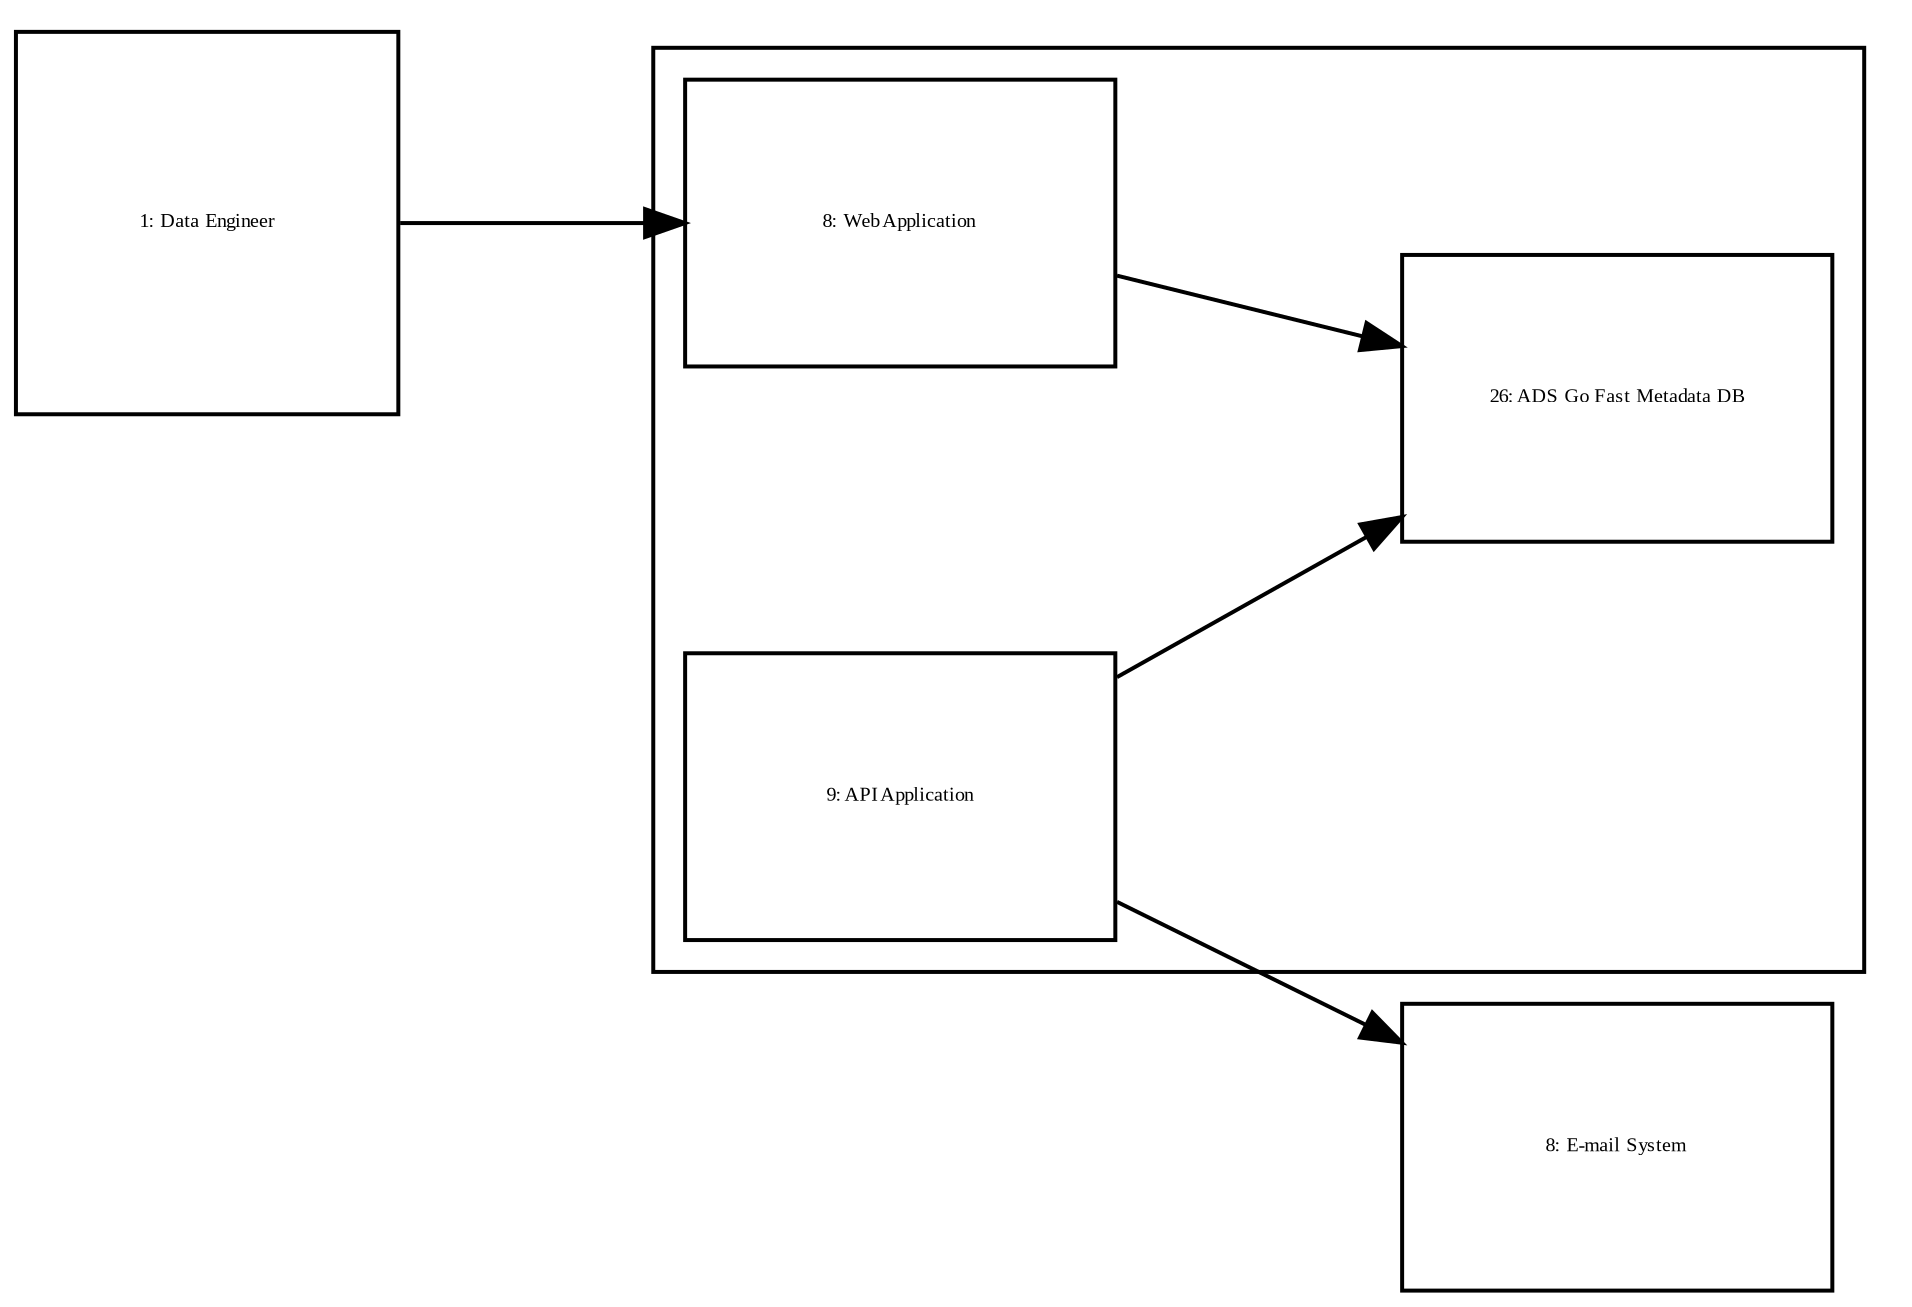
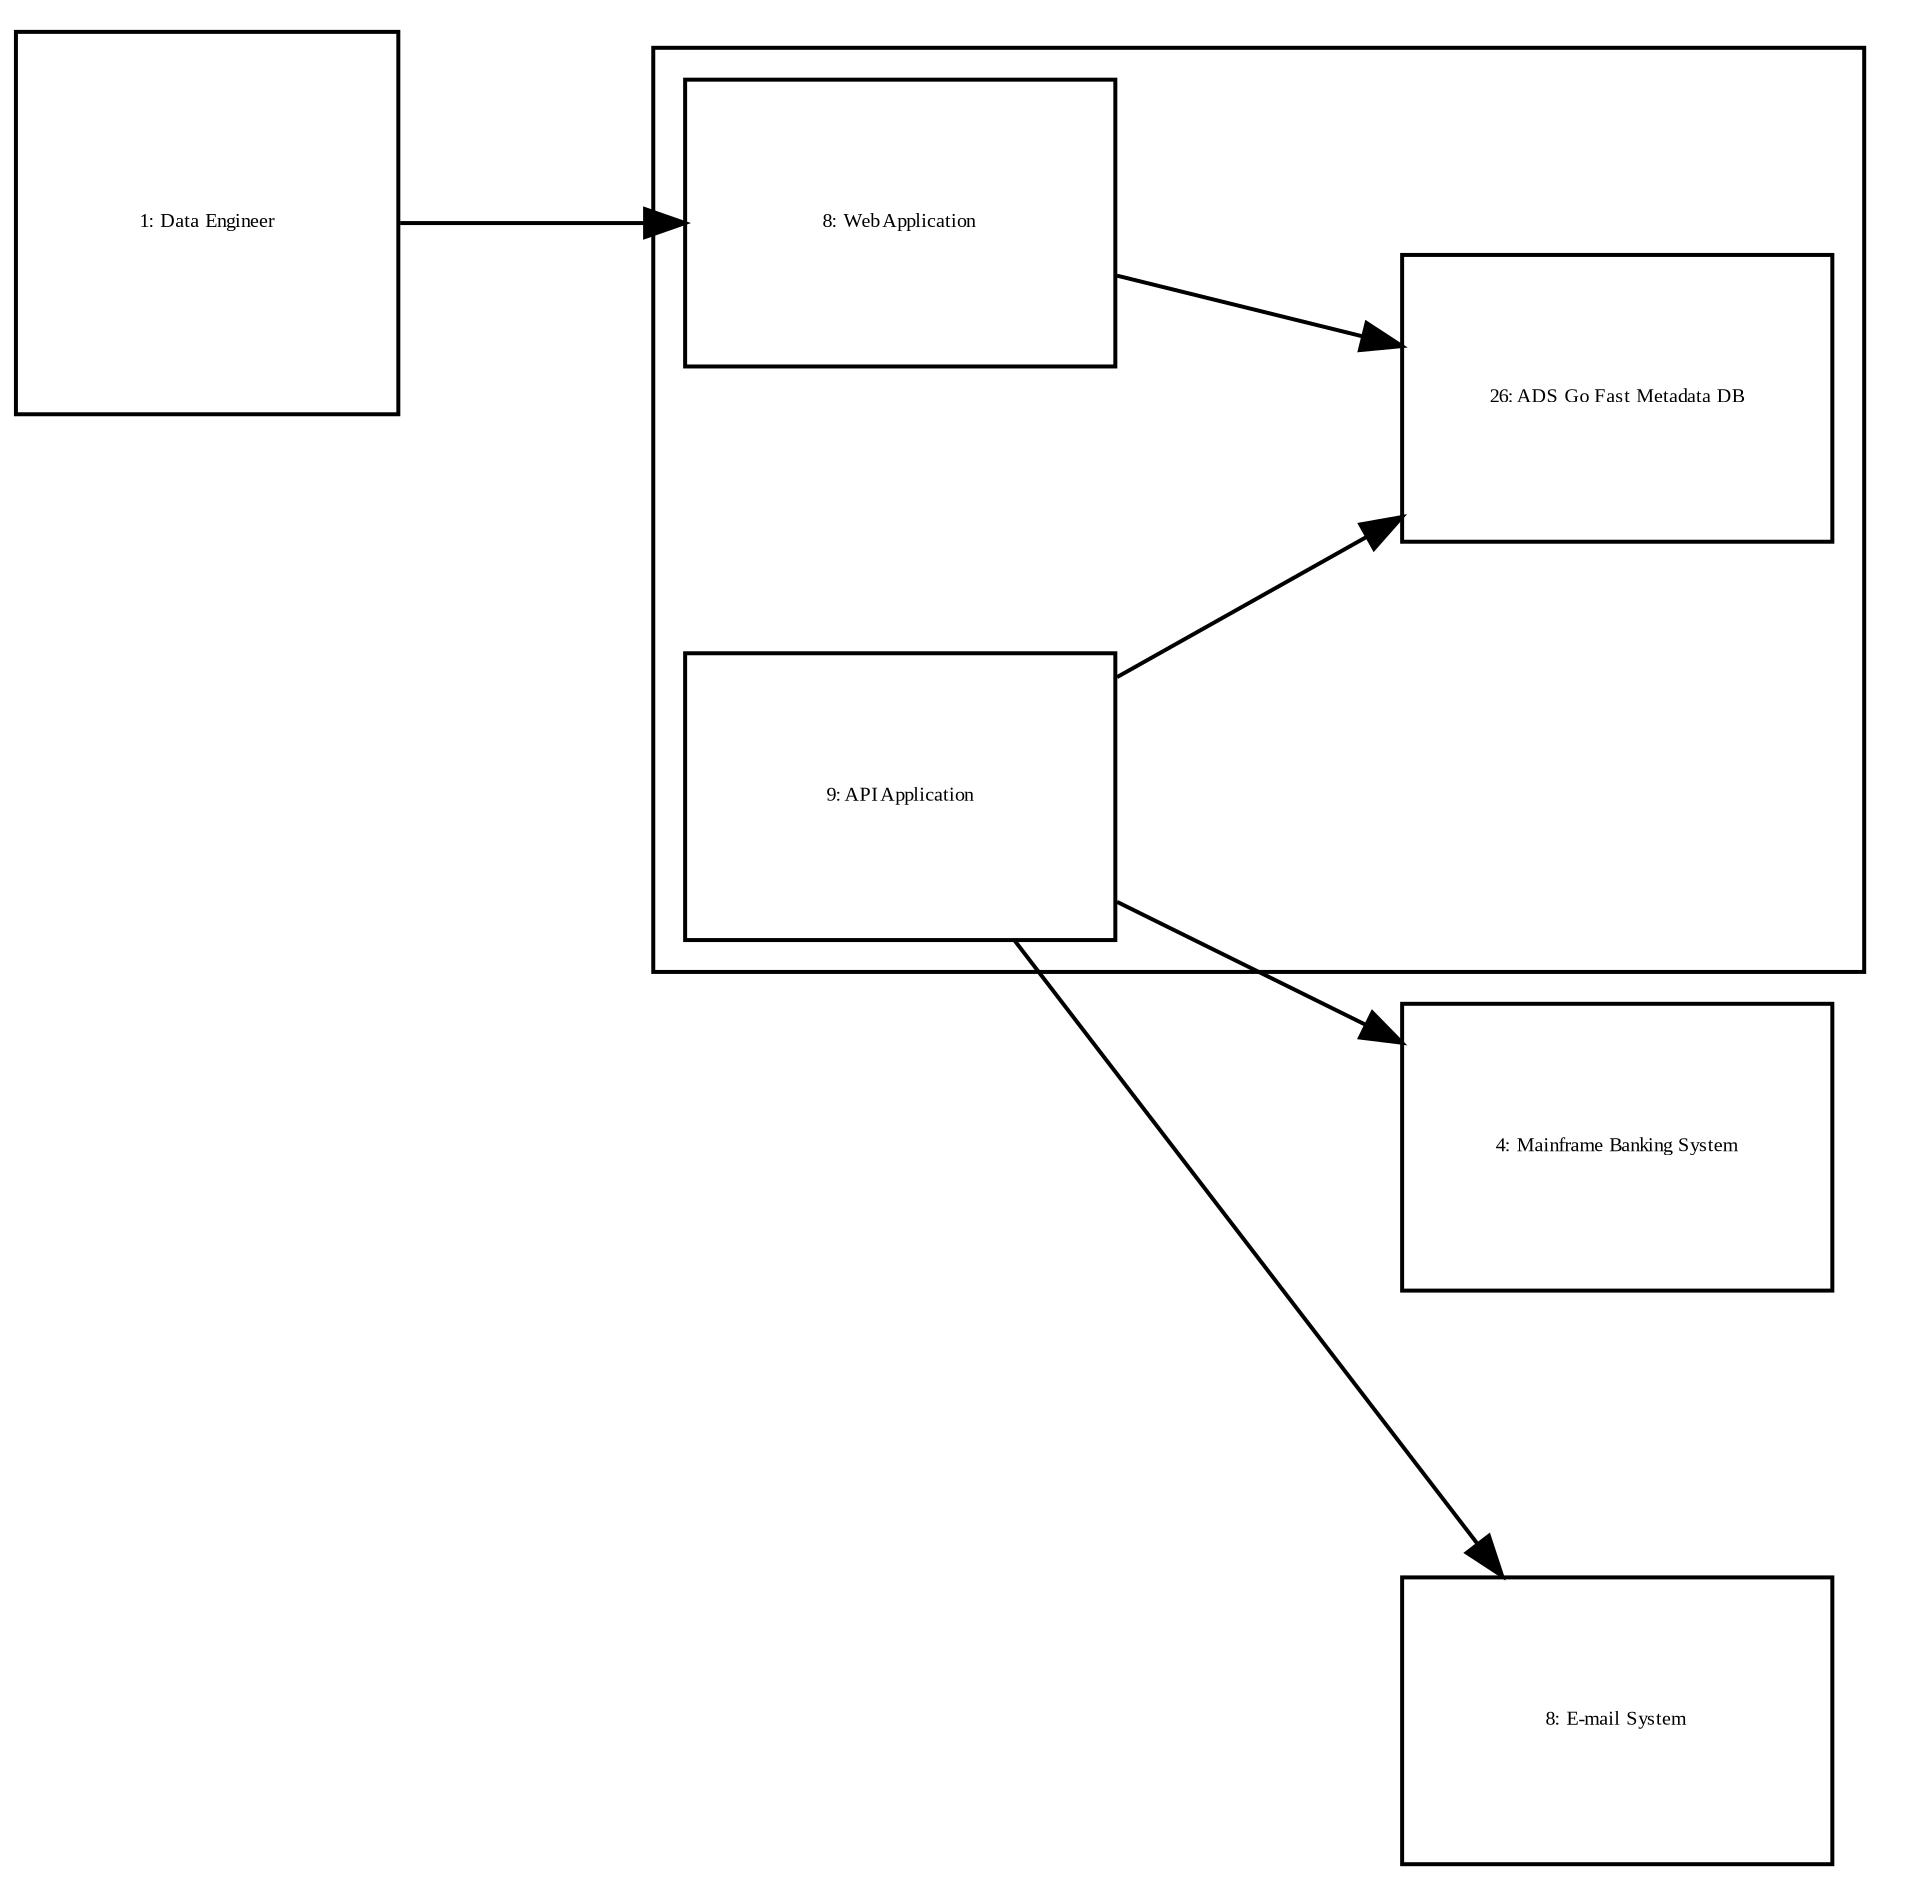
node "4: Mainframe Banking System": added
